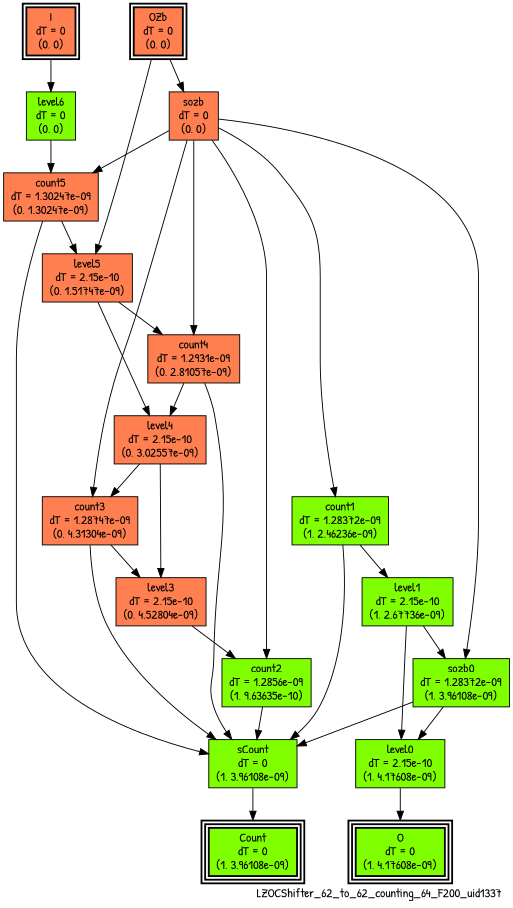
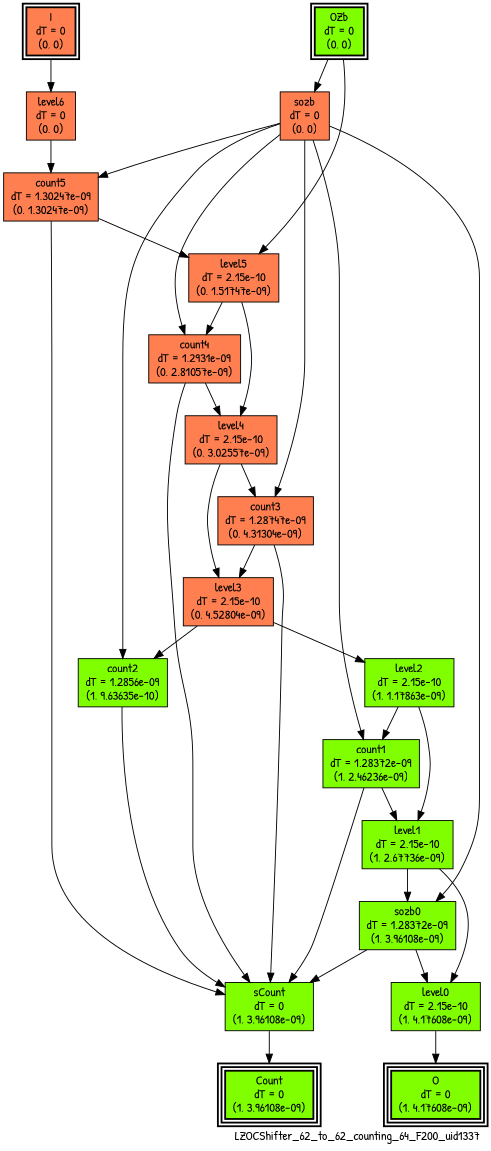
node "OZb dT = 0 (0, 0)": fillcolor coral -> chartreuse
node "level6 dT = 0 (0, 0)": fillcolor chartreuse -> coral
node "level2 dT = 2.15e-10 (1, 1.17863e-09)": added
